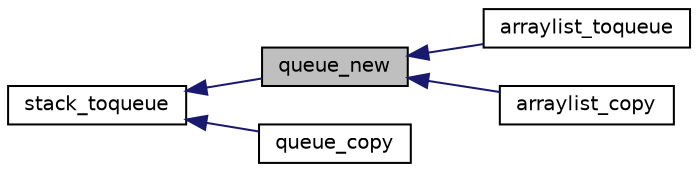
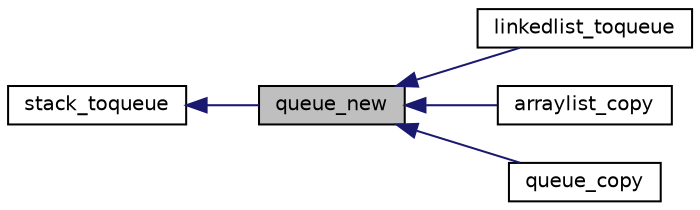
node "arraylist_toqueue": label "arraylist_toqueue" -> "linkedlist_toqueue"
edge "queue_copy" -> "stack_toqueue": now "queue_copy" -> "queue_new"
